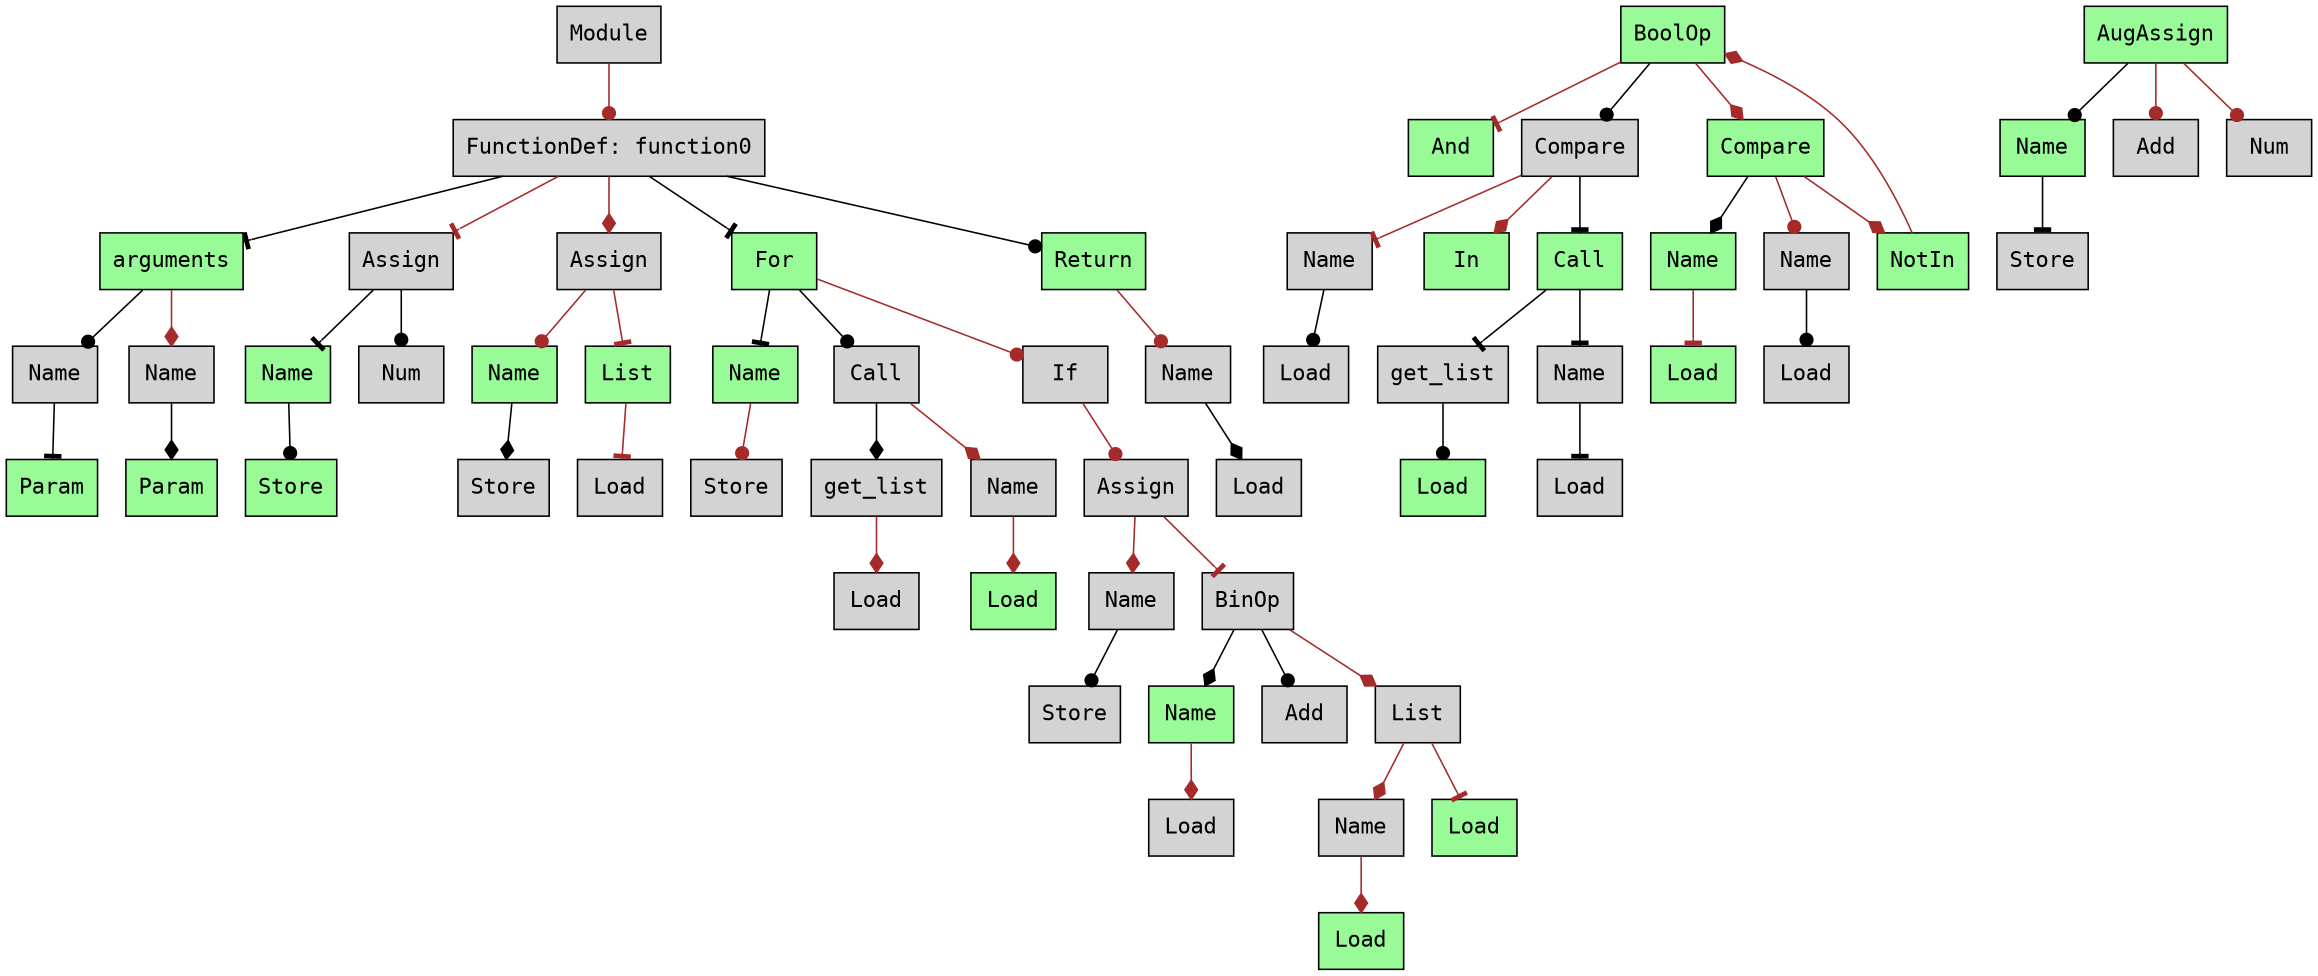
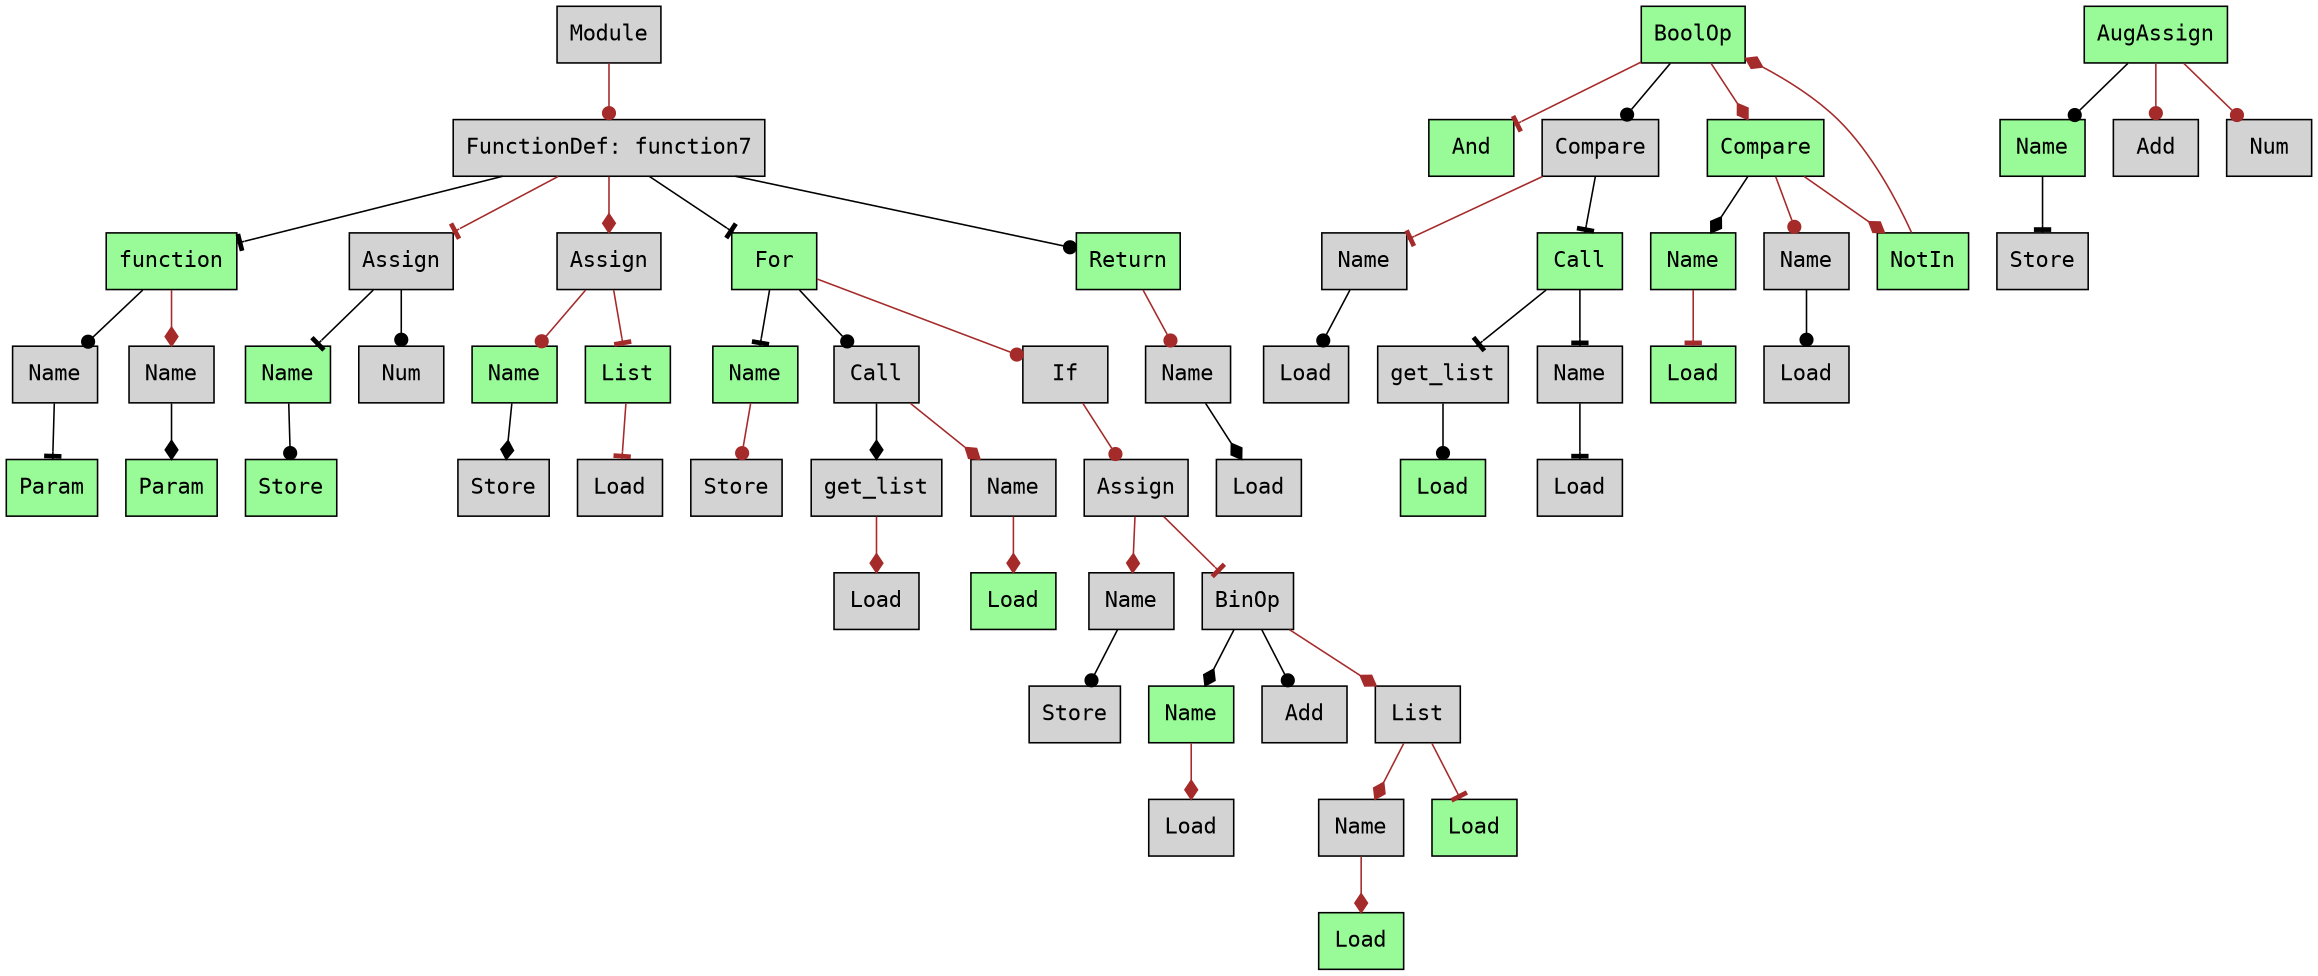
node "FunctionDef: function0": label "FunctionDef: function0" -> "FunctionDef: function7"
node "arguments": label "arguments" -> "function"
node "In": removed
